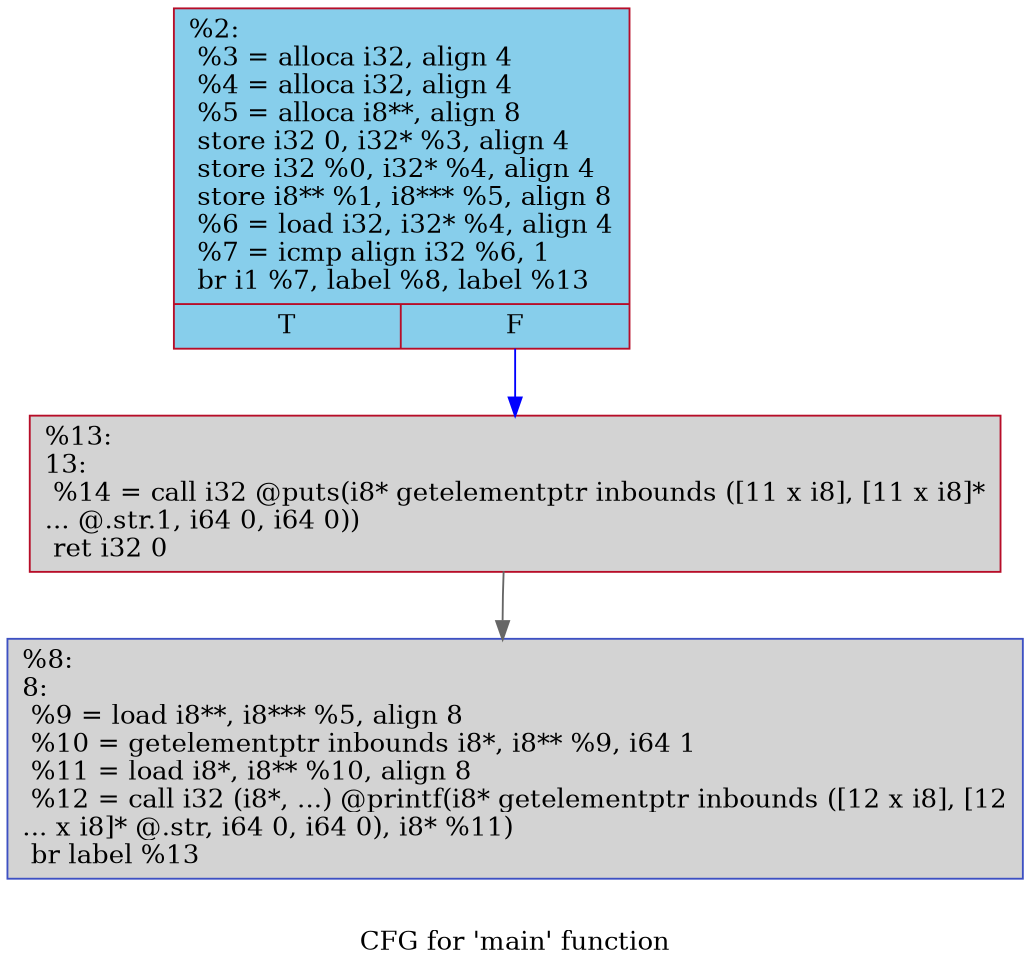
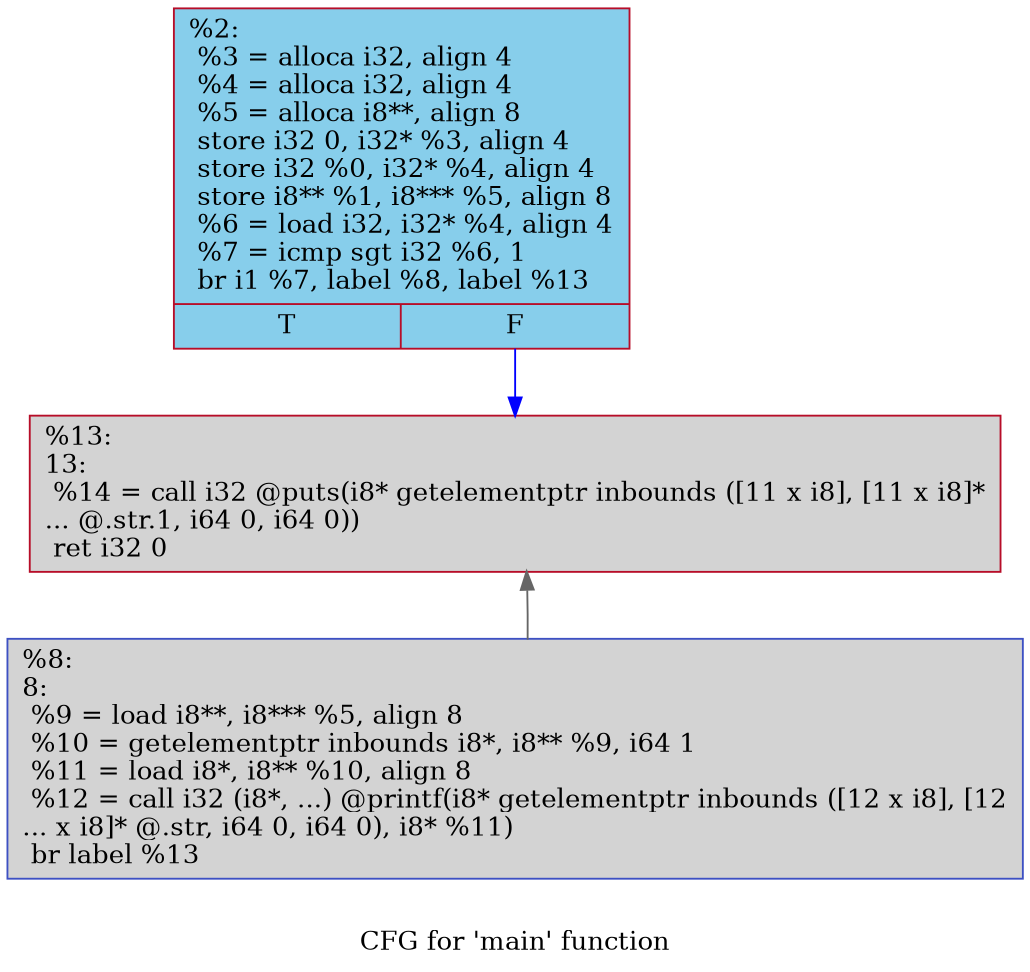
node "%2:": text "%7 = icmp align i32 %6, 1" -> "%7 = icmp sgt i32 %6, 1"
edge "%13:" -> "%8:": reversed
